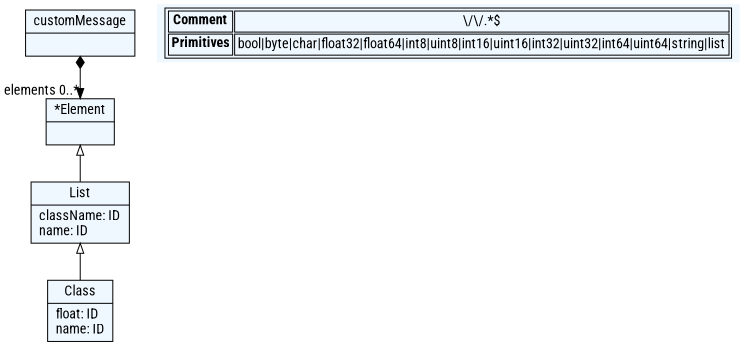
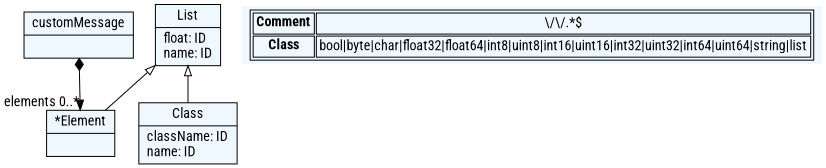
node "Comment": text "Primitives" -> "Class"
edge "List" -> "*Element": reversed
node "List": text "className: ID" -> "float: ID"
node "Class": text "float: ID" -> "className: ID"
